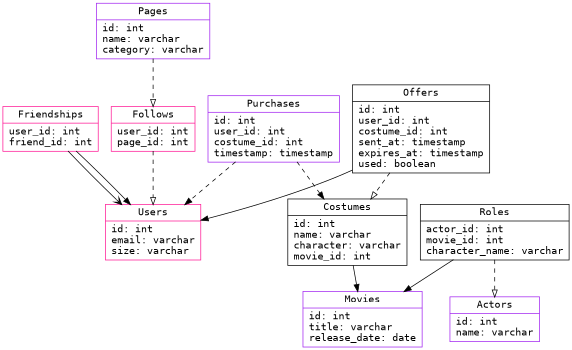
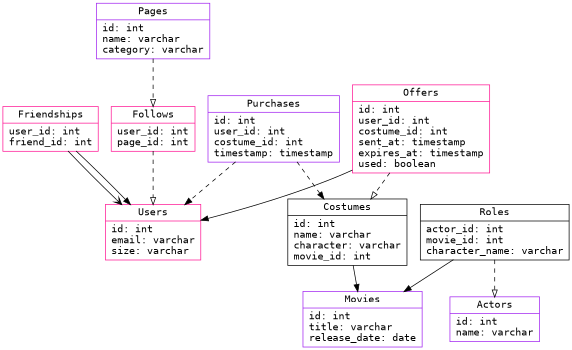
node "Offers": color black -> deeppink
